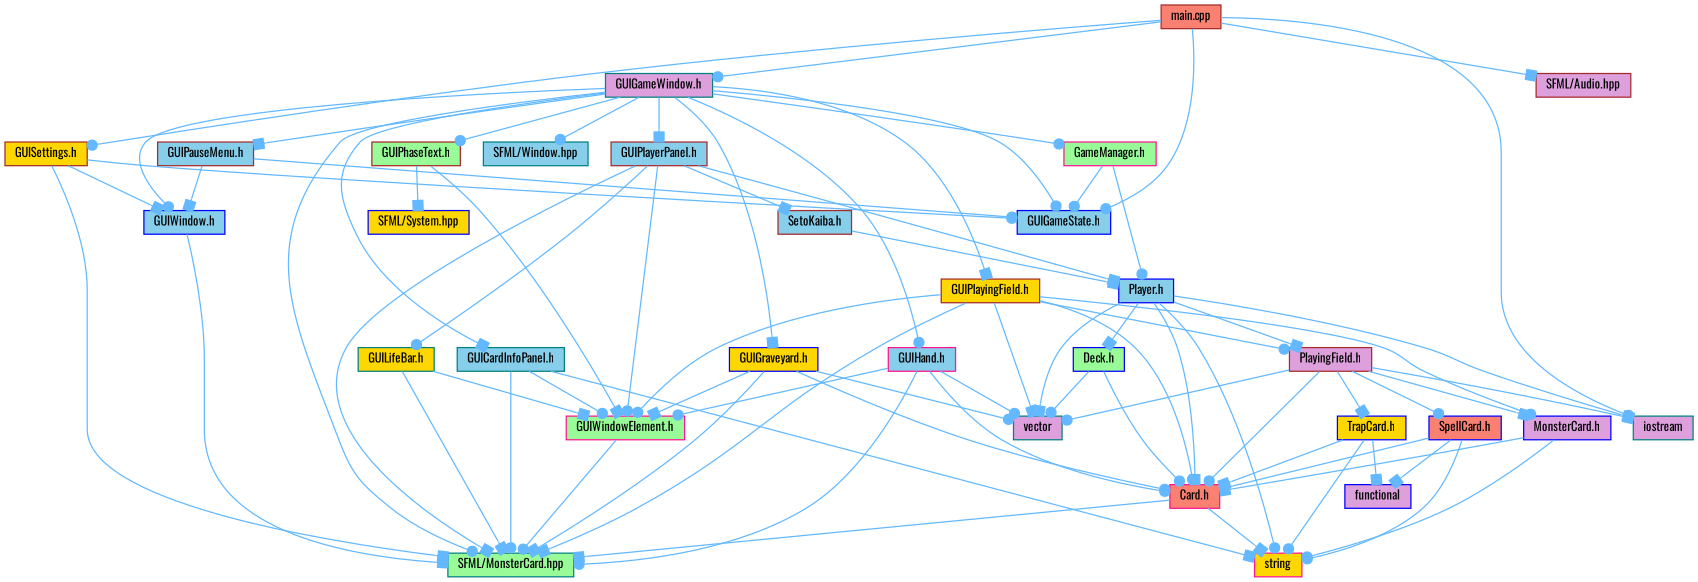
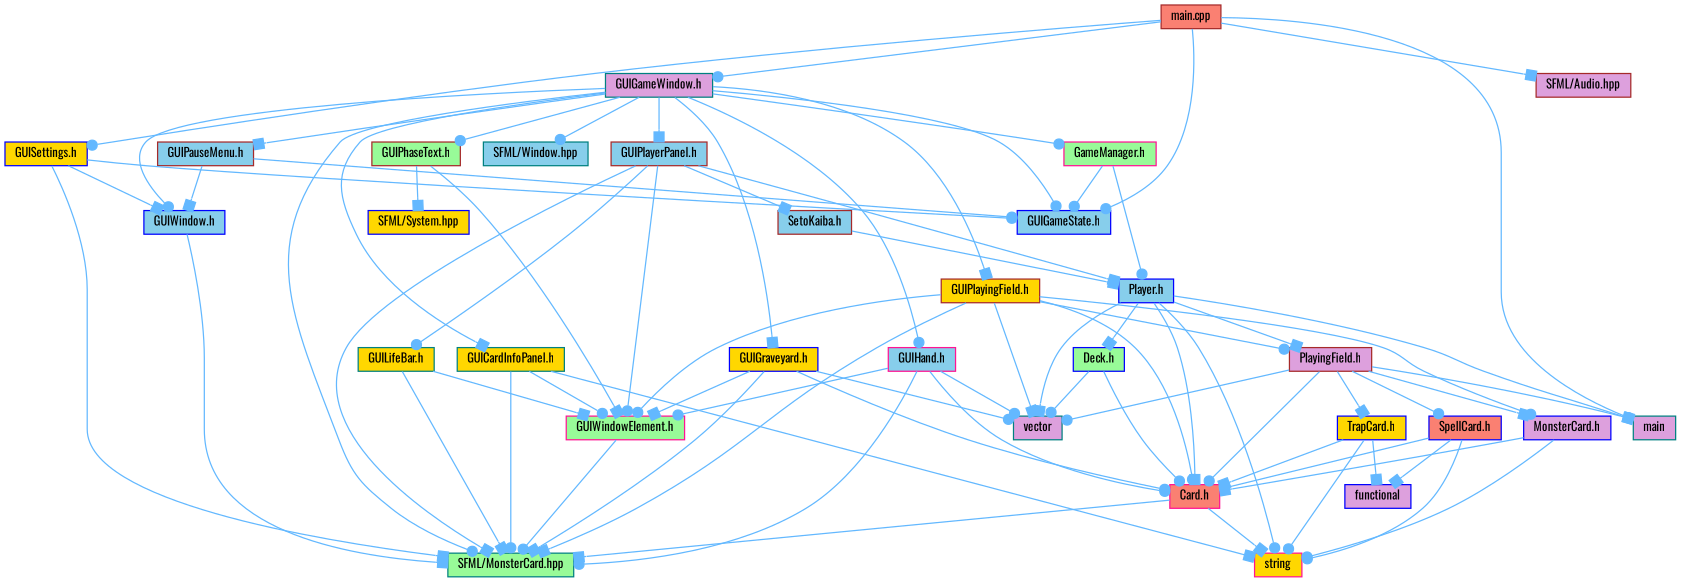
node "GUISettings.h": color brown -> blue
node "GUICardInfoPanel.h": fillcolor skyblue -> gold
node "iostream": label "iostream" -> "main"
